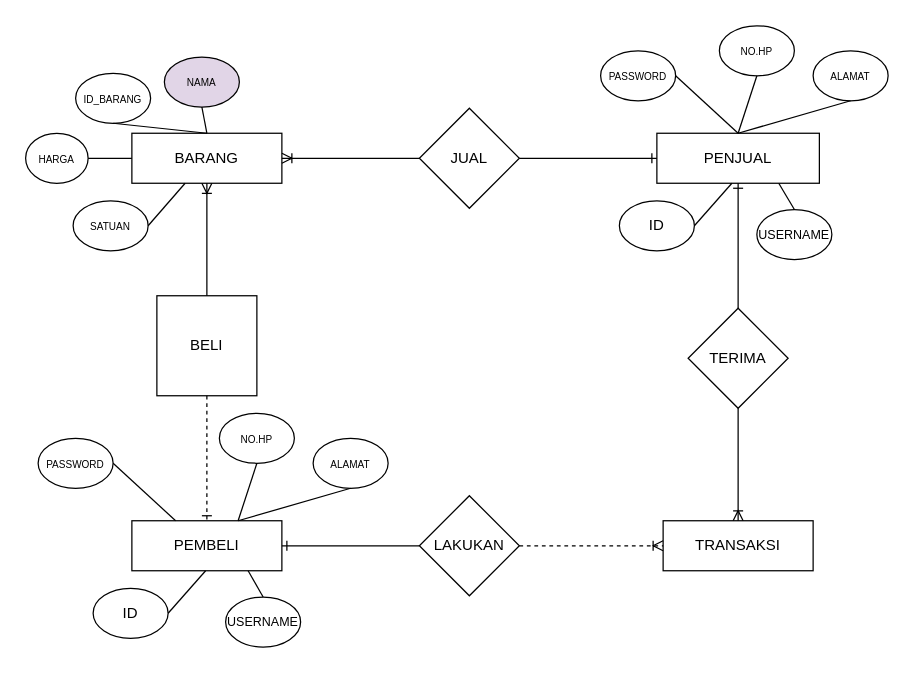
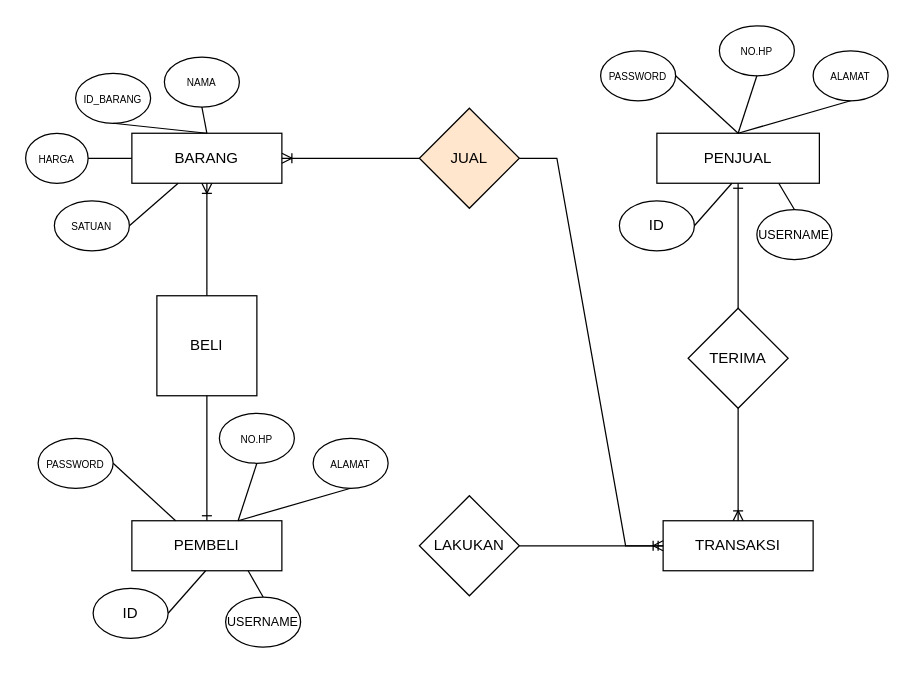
node "NAMA": fillcolor #e1d5e7 -> #ffffff
node "JUAL": fillcolor #ffffff -> #ffe6cc
edge "JUAL" -> "PENJUAL": now "JUAL" -> "TRANSAKSI"
node "SATUAN": moved (111, 226) -> (92, 226)
edge "BELI" -> "PEMBELI": style dashed -> solid
edge "LAKUKAN" -> "PEMBELI": removed
edge "LAKUKAN" -> "TRANSAKSI": style dashed -> solid
